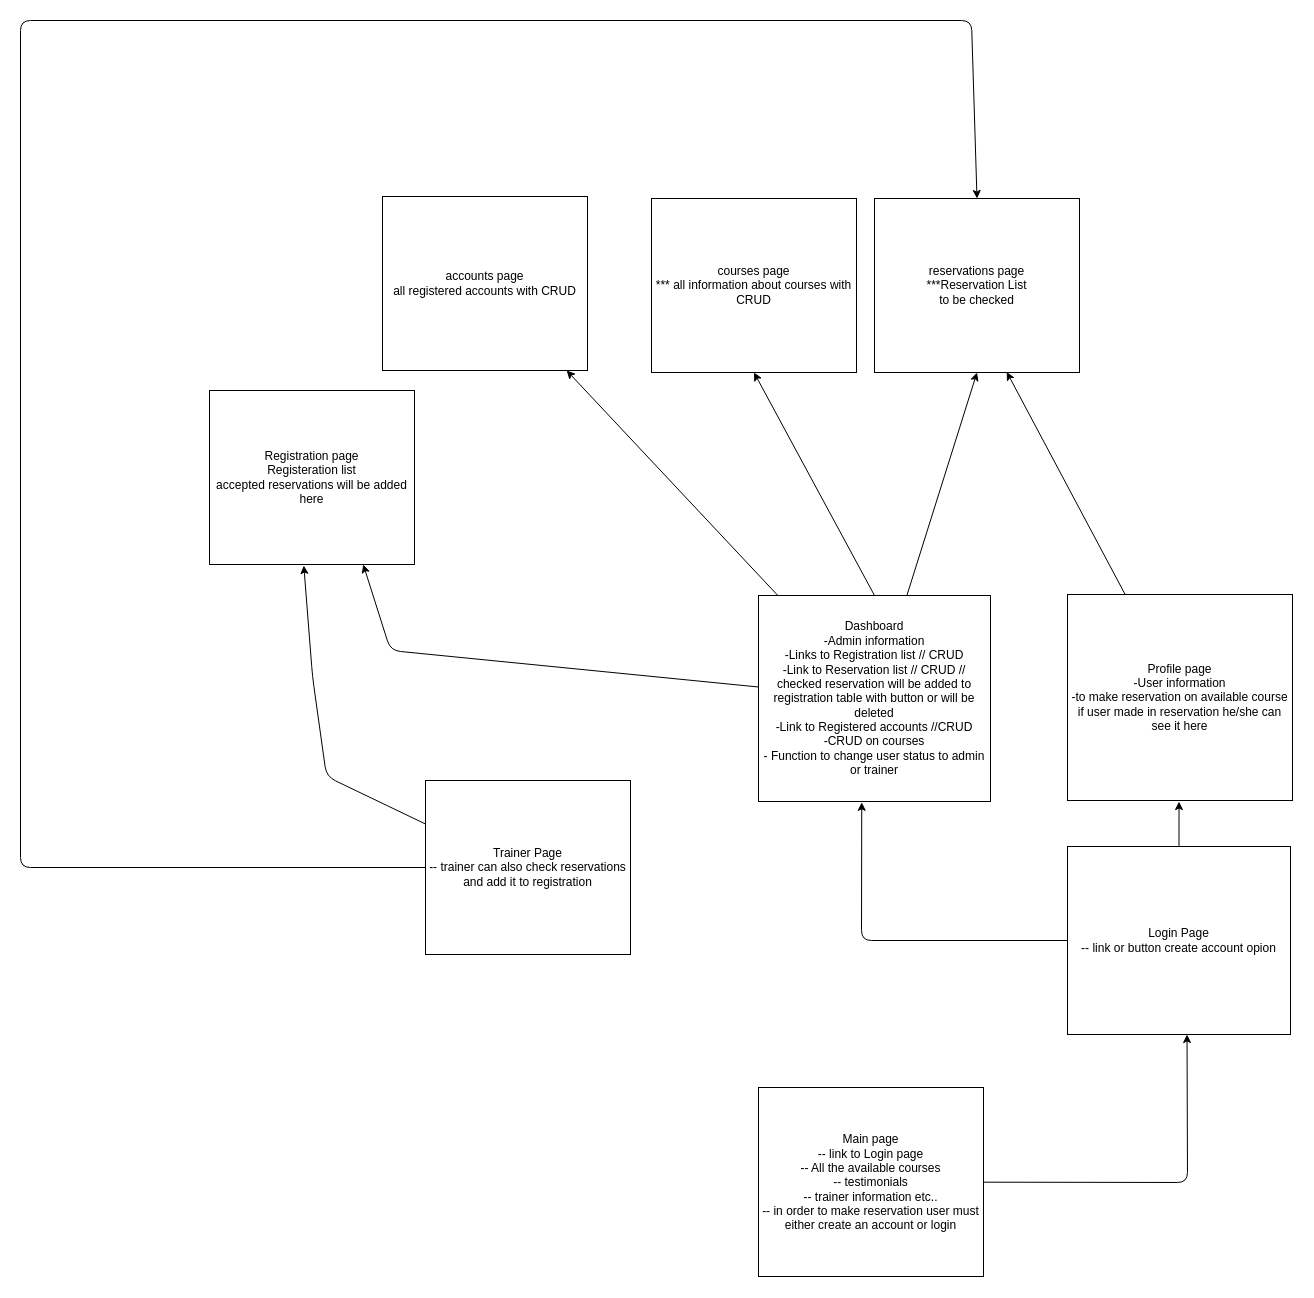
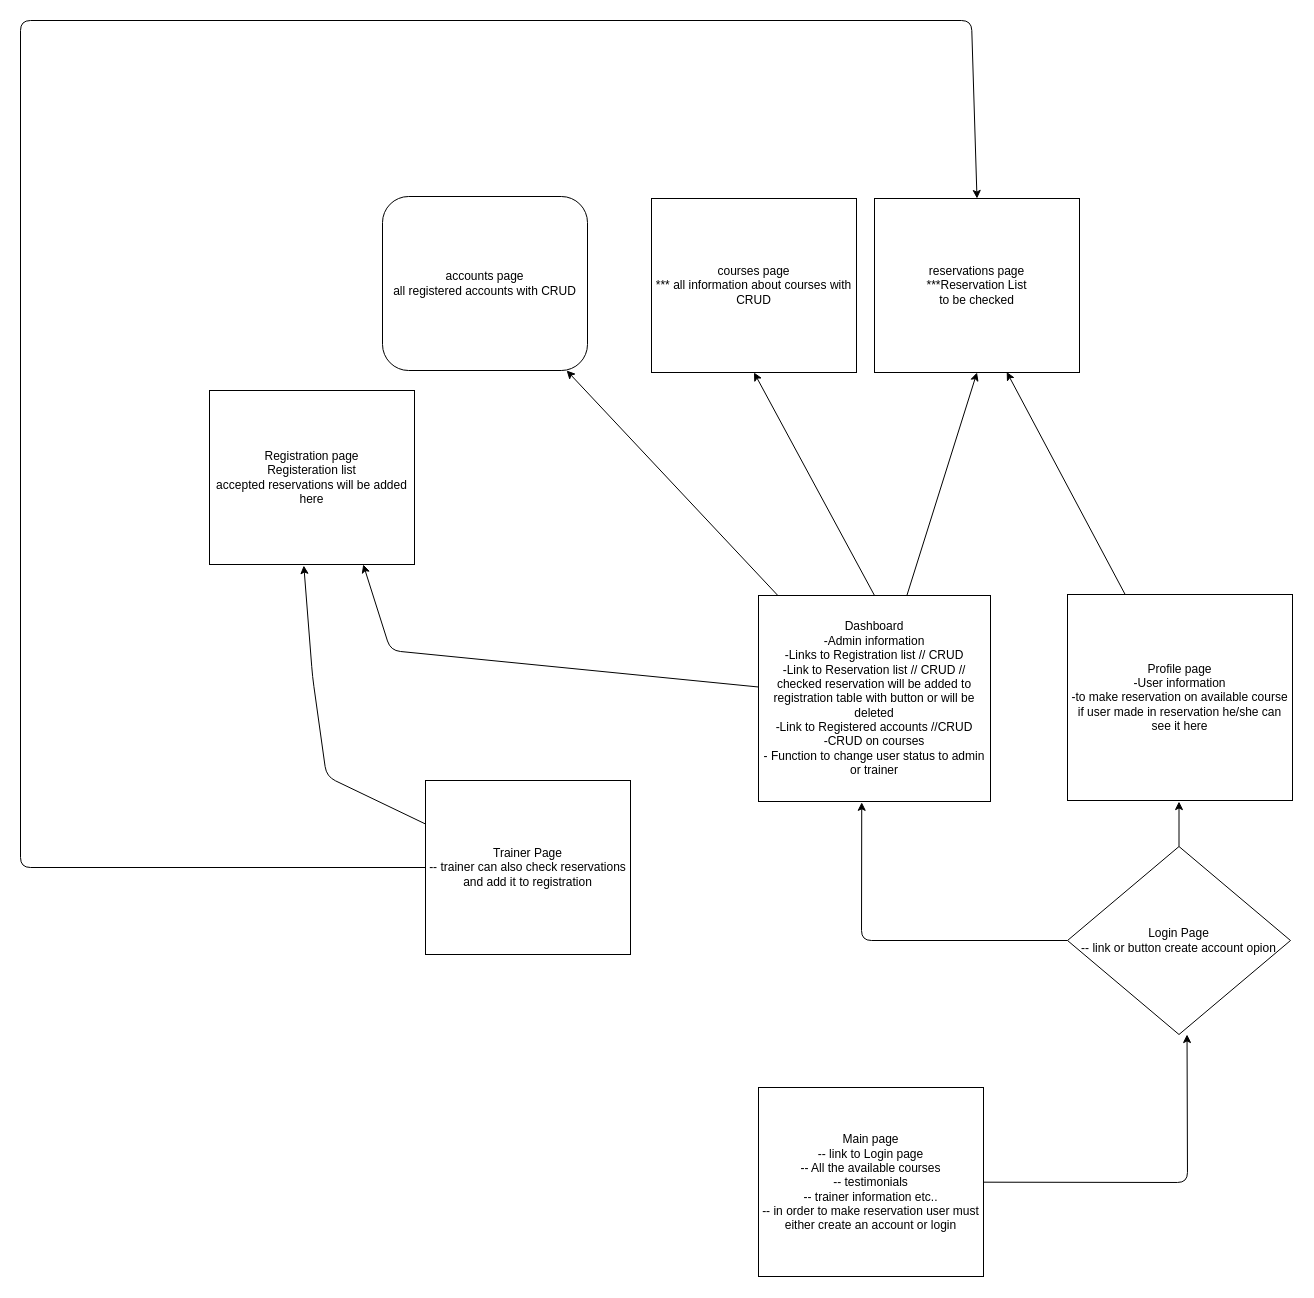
node "accounts page all registered accounts with CRUD": shape rectangle -> rounded rectangle
node "Login Page -- link or button create account opion": shape rectangle -> diamond
